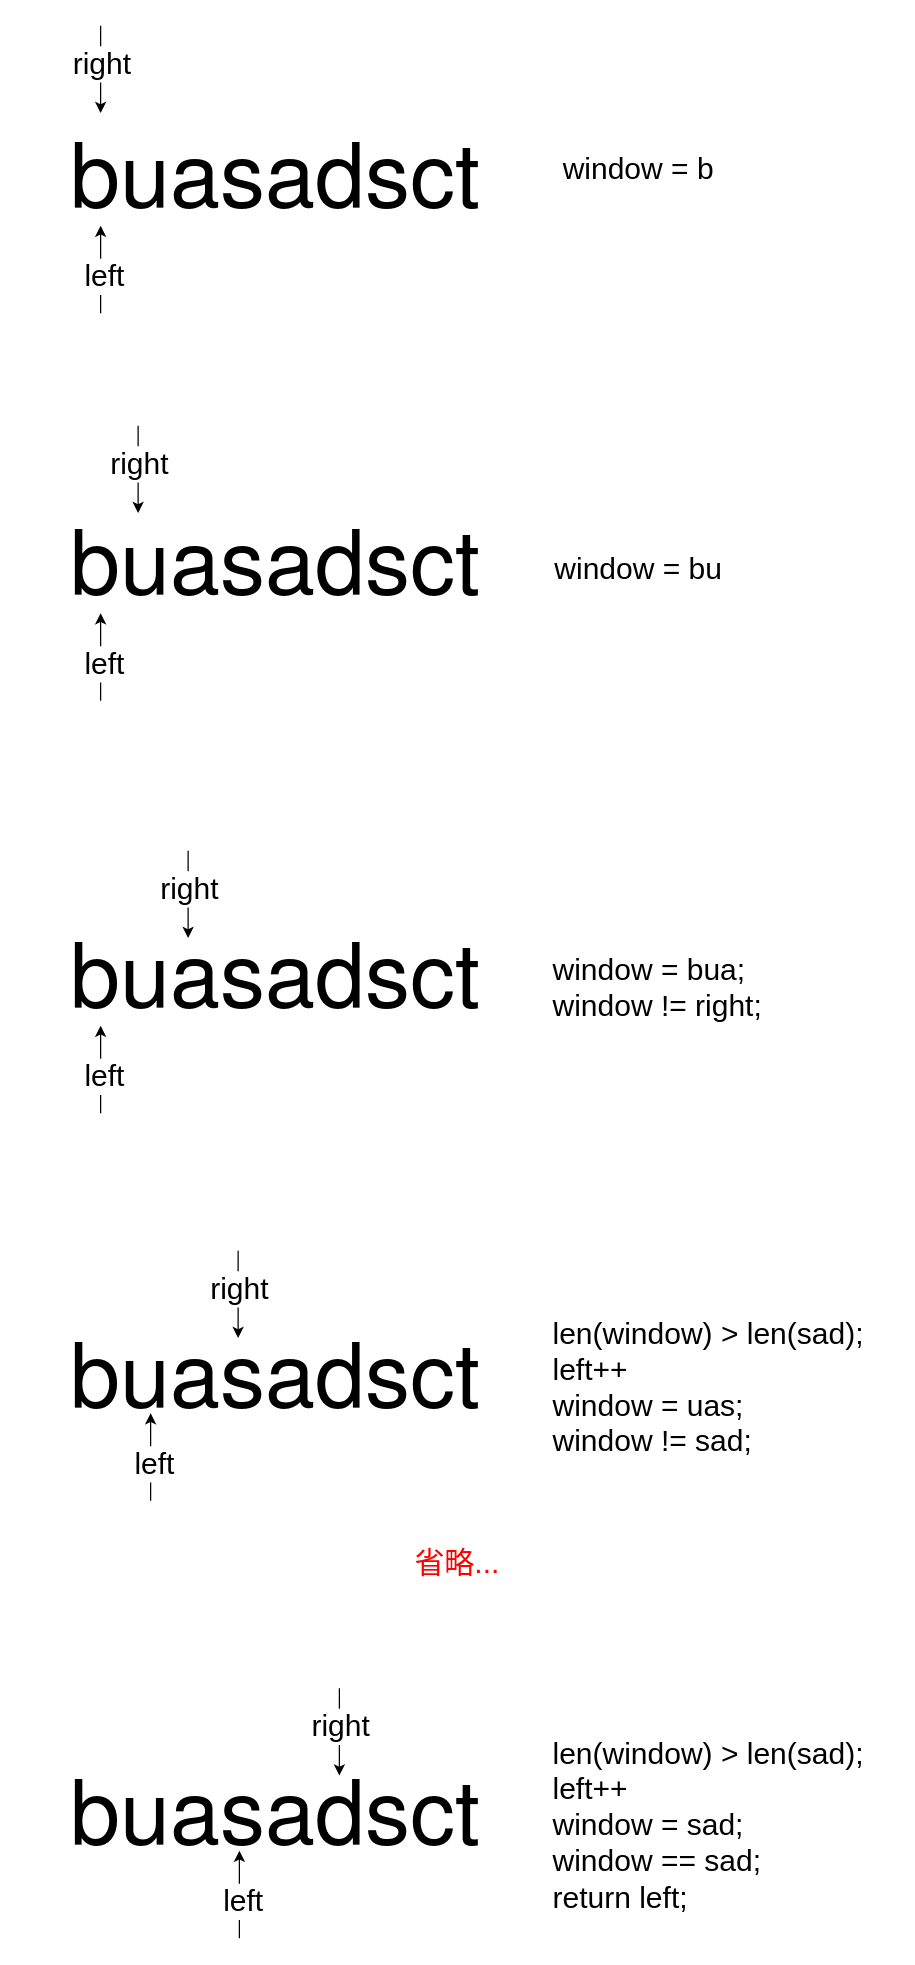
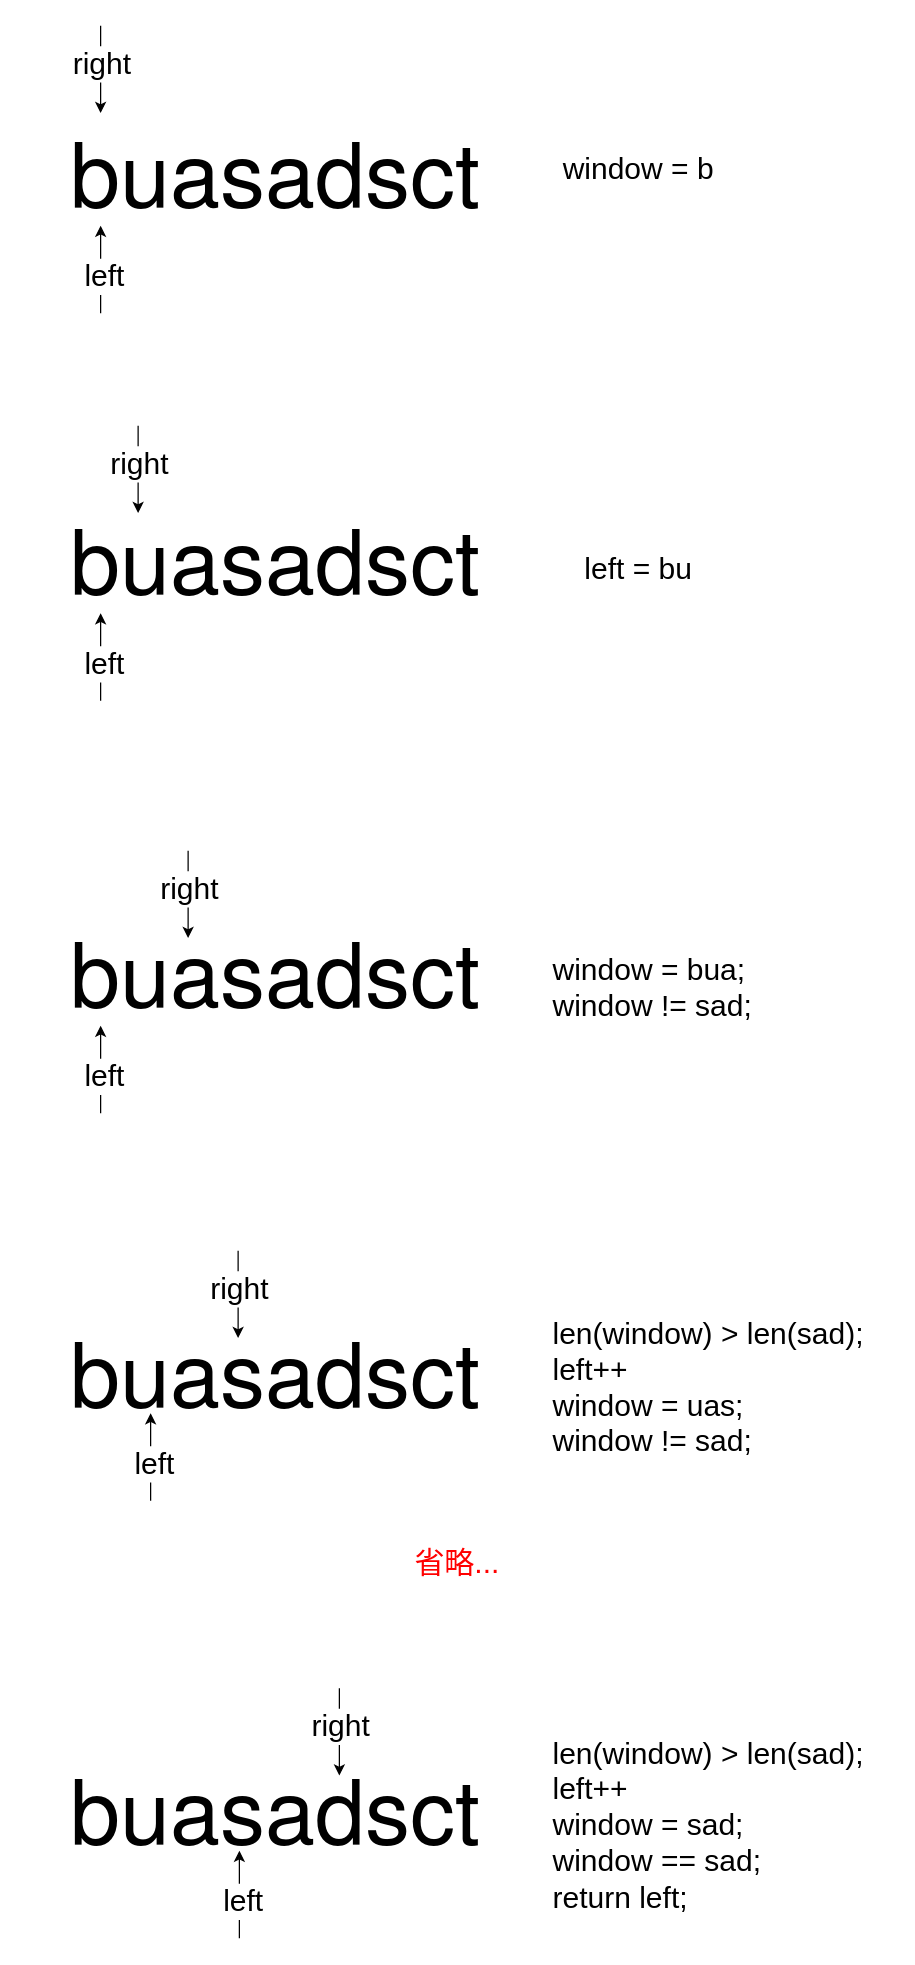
node "window = bu": label "window = bu" -> "left = bu"
node "window = bua; window != right;": label "window = bua; window != right;" -> "window = bua; window != sad;"
